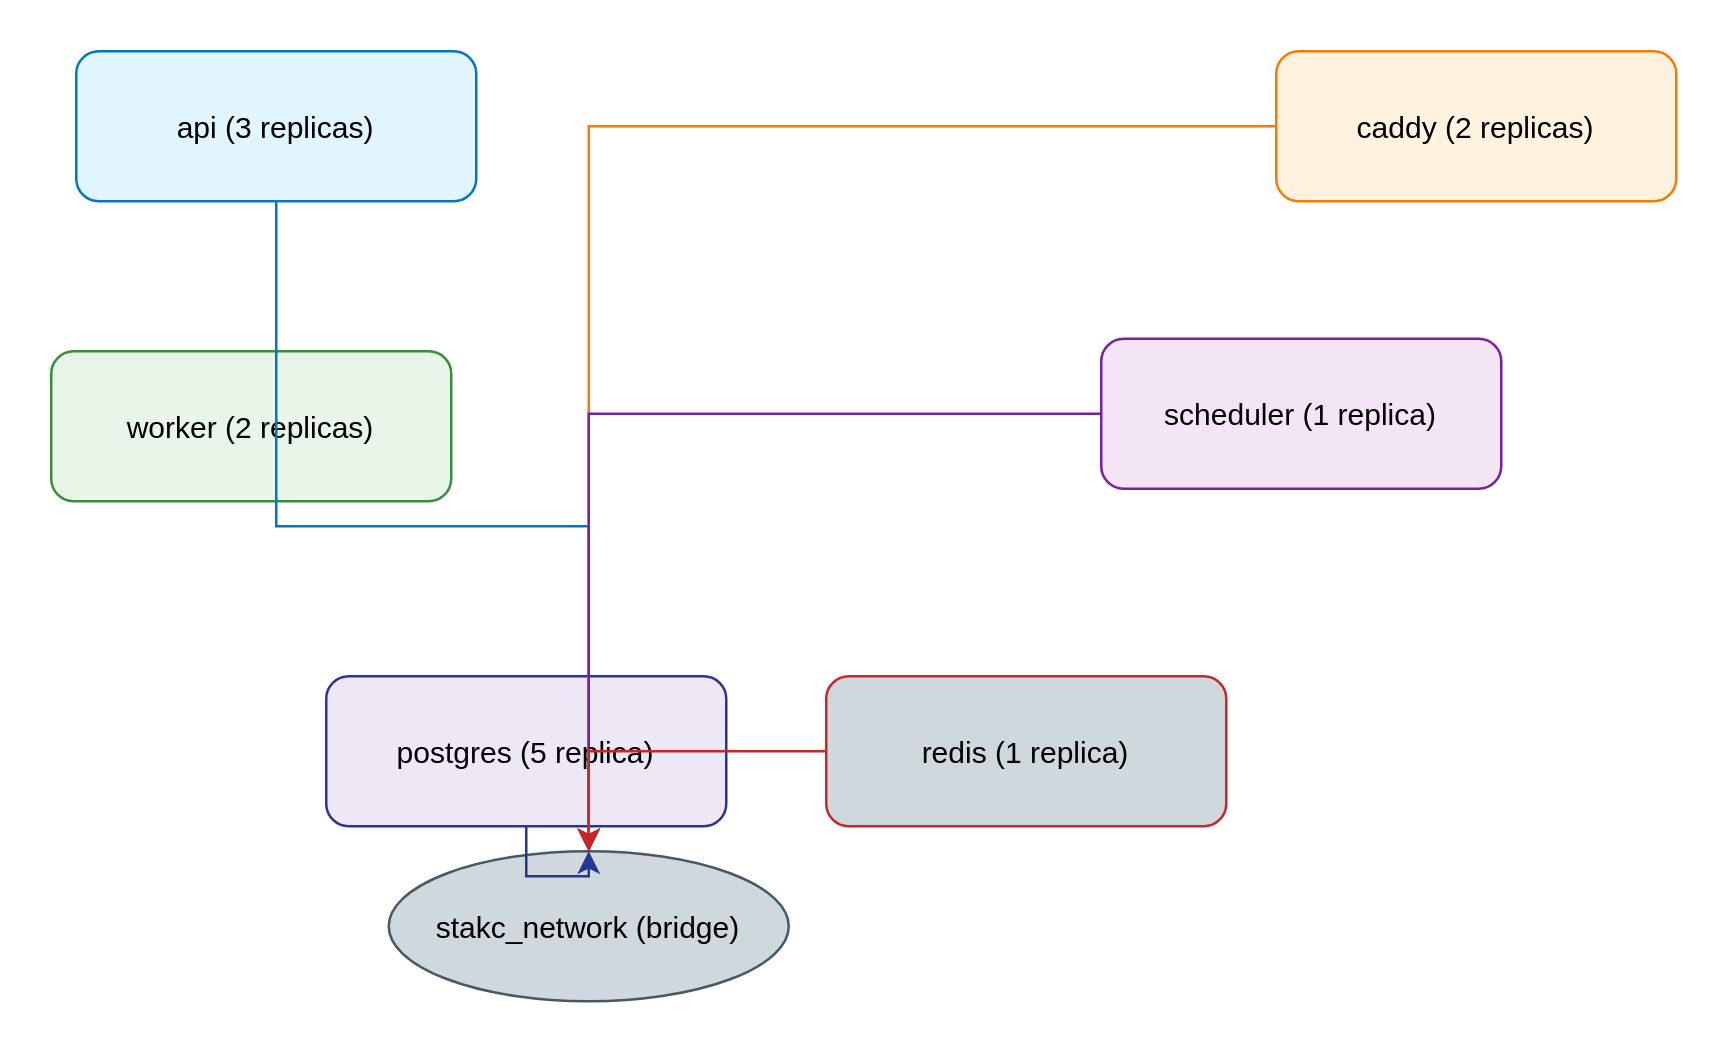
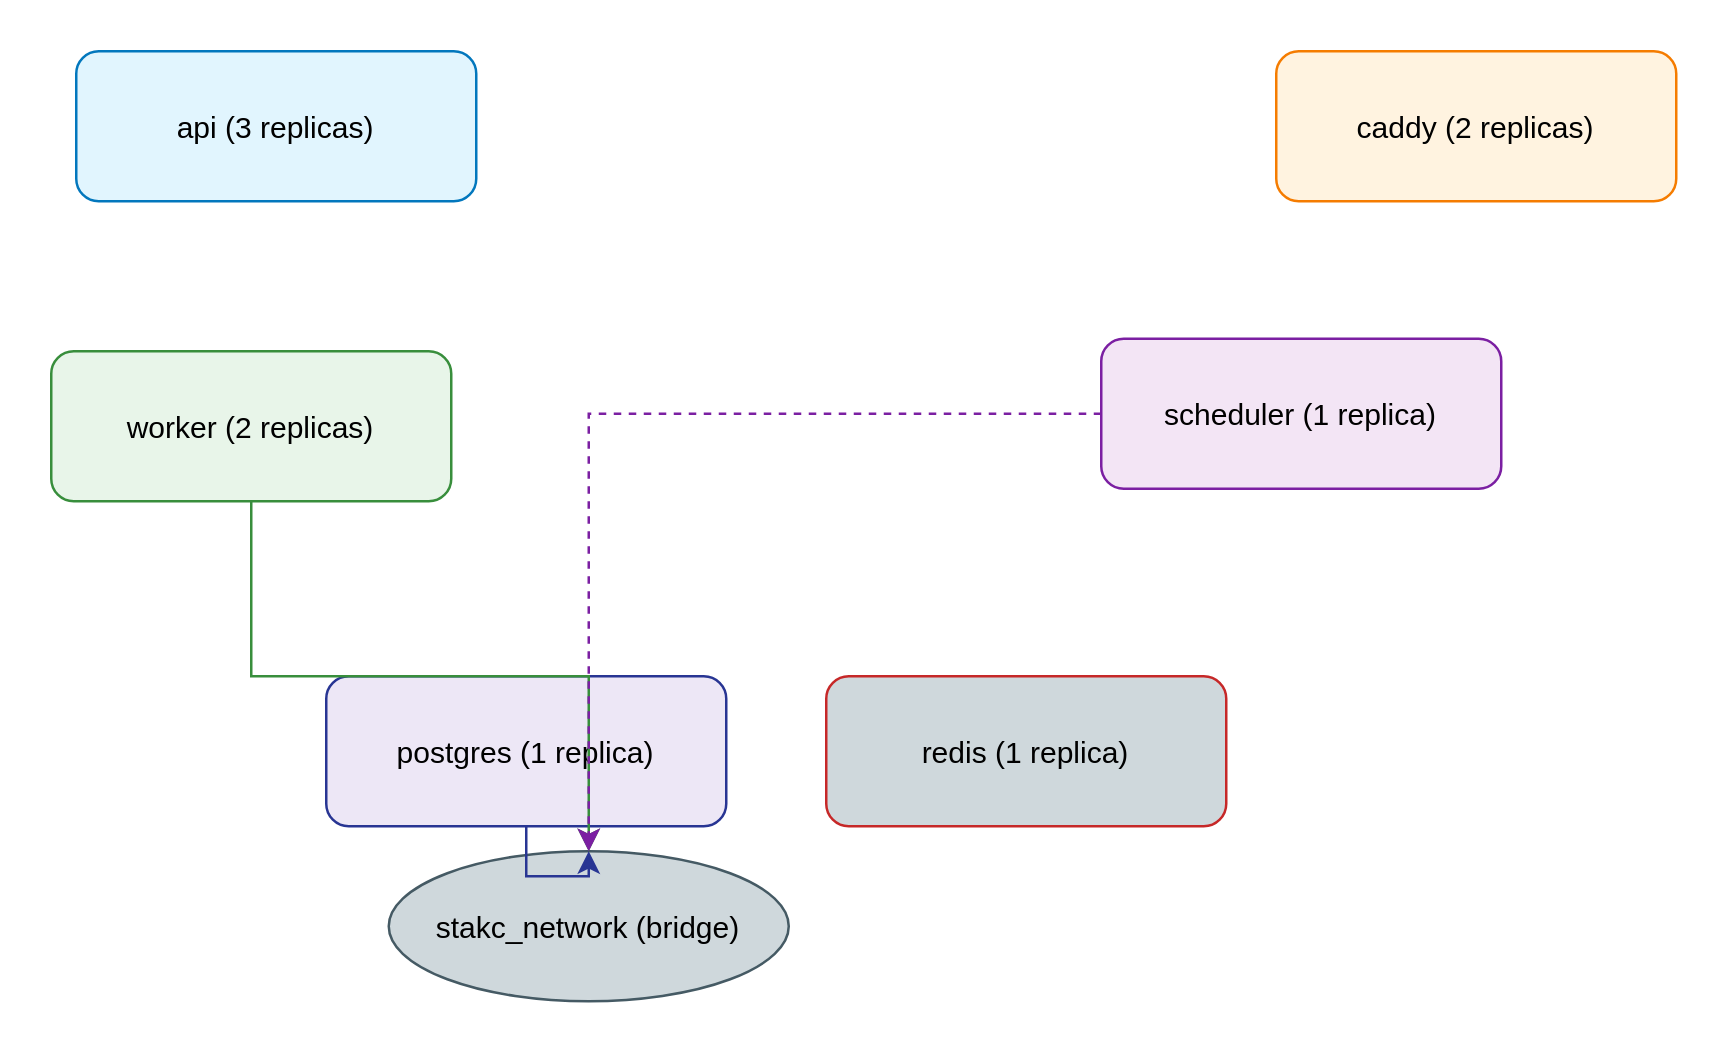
edge "caddy (2 replicas)" -> "stakc_network (bridge)": removed
edge "scheduler (1 replica)" -> "stakc_network (bridge)": style solid -> dashed
edge "api (3 replicas)" -> "stakc_network (bridge)": removed
edge "worker (2 replicas)" -> "stakc_network (bridge)": added
edge "redis (1 replica)" -> "stakc_network (bridge)": removed
node "postgres (5 replica)": label "postgres (5 replica)" -> "postgres (1 replica)"
